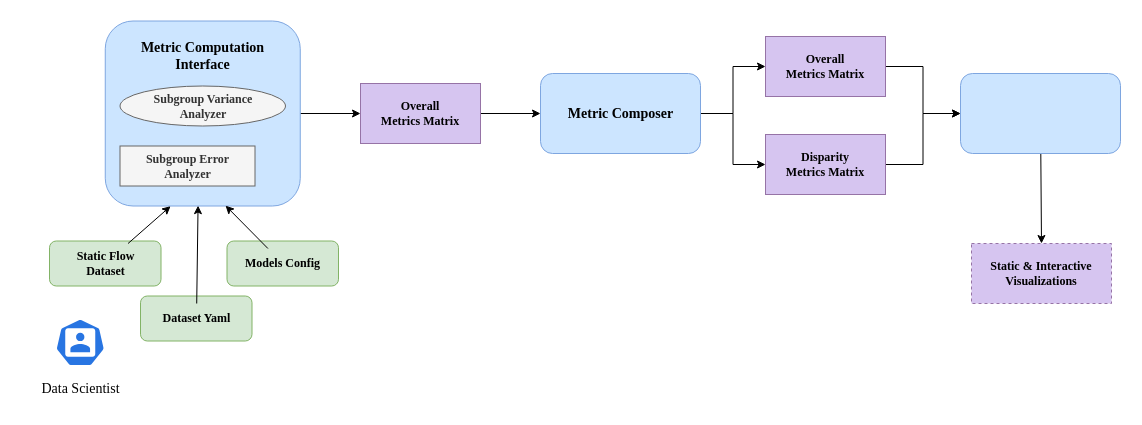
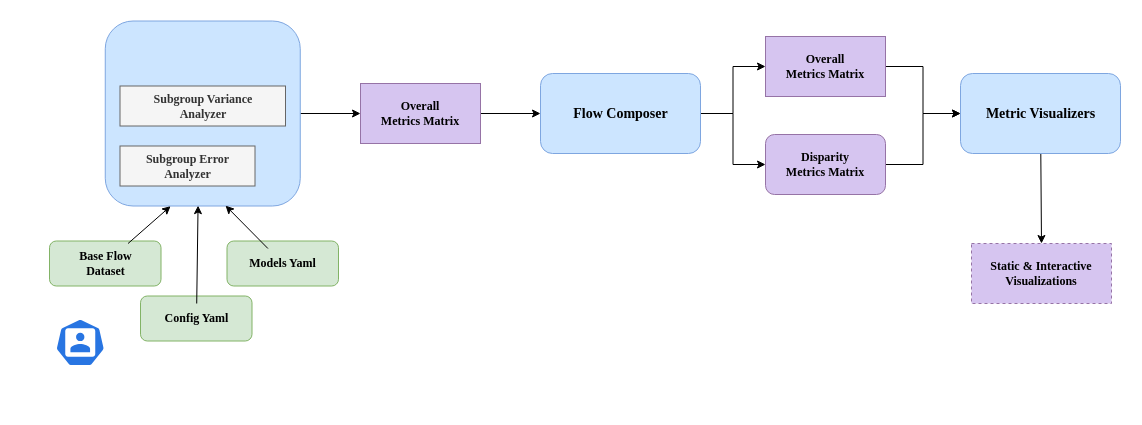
node "Metric Computation Interface": removed
node "Subgroup Variance Analyzer": shape ellipse -> rectangle
node "Metric Composer": label "Metric Composer" -> "Flow Composer"
node "Metric Visualizers": added
node "Disparity Metrics Matrix": shape rectangle -> rounded rectangle
node "Static Flow Dataset": label "Static Flow Dataset" -> "Base Flow Dataset"
node "Models Config": label "Models Config" -> "Models Yaml"
node "Dataset Yaml": label "Dataset Yaml" -> "Config Yaml"
node "Data Scientist": removed
